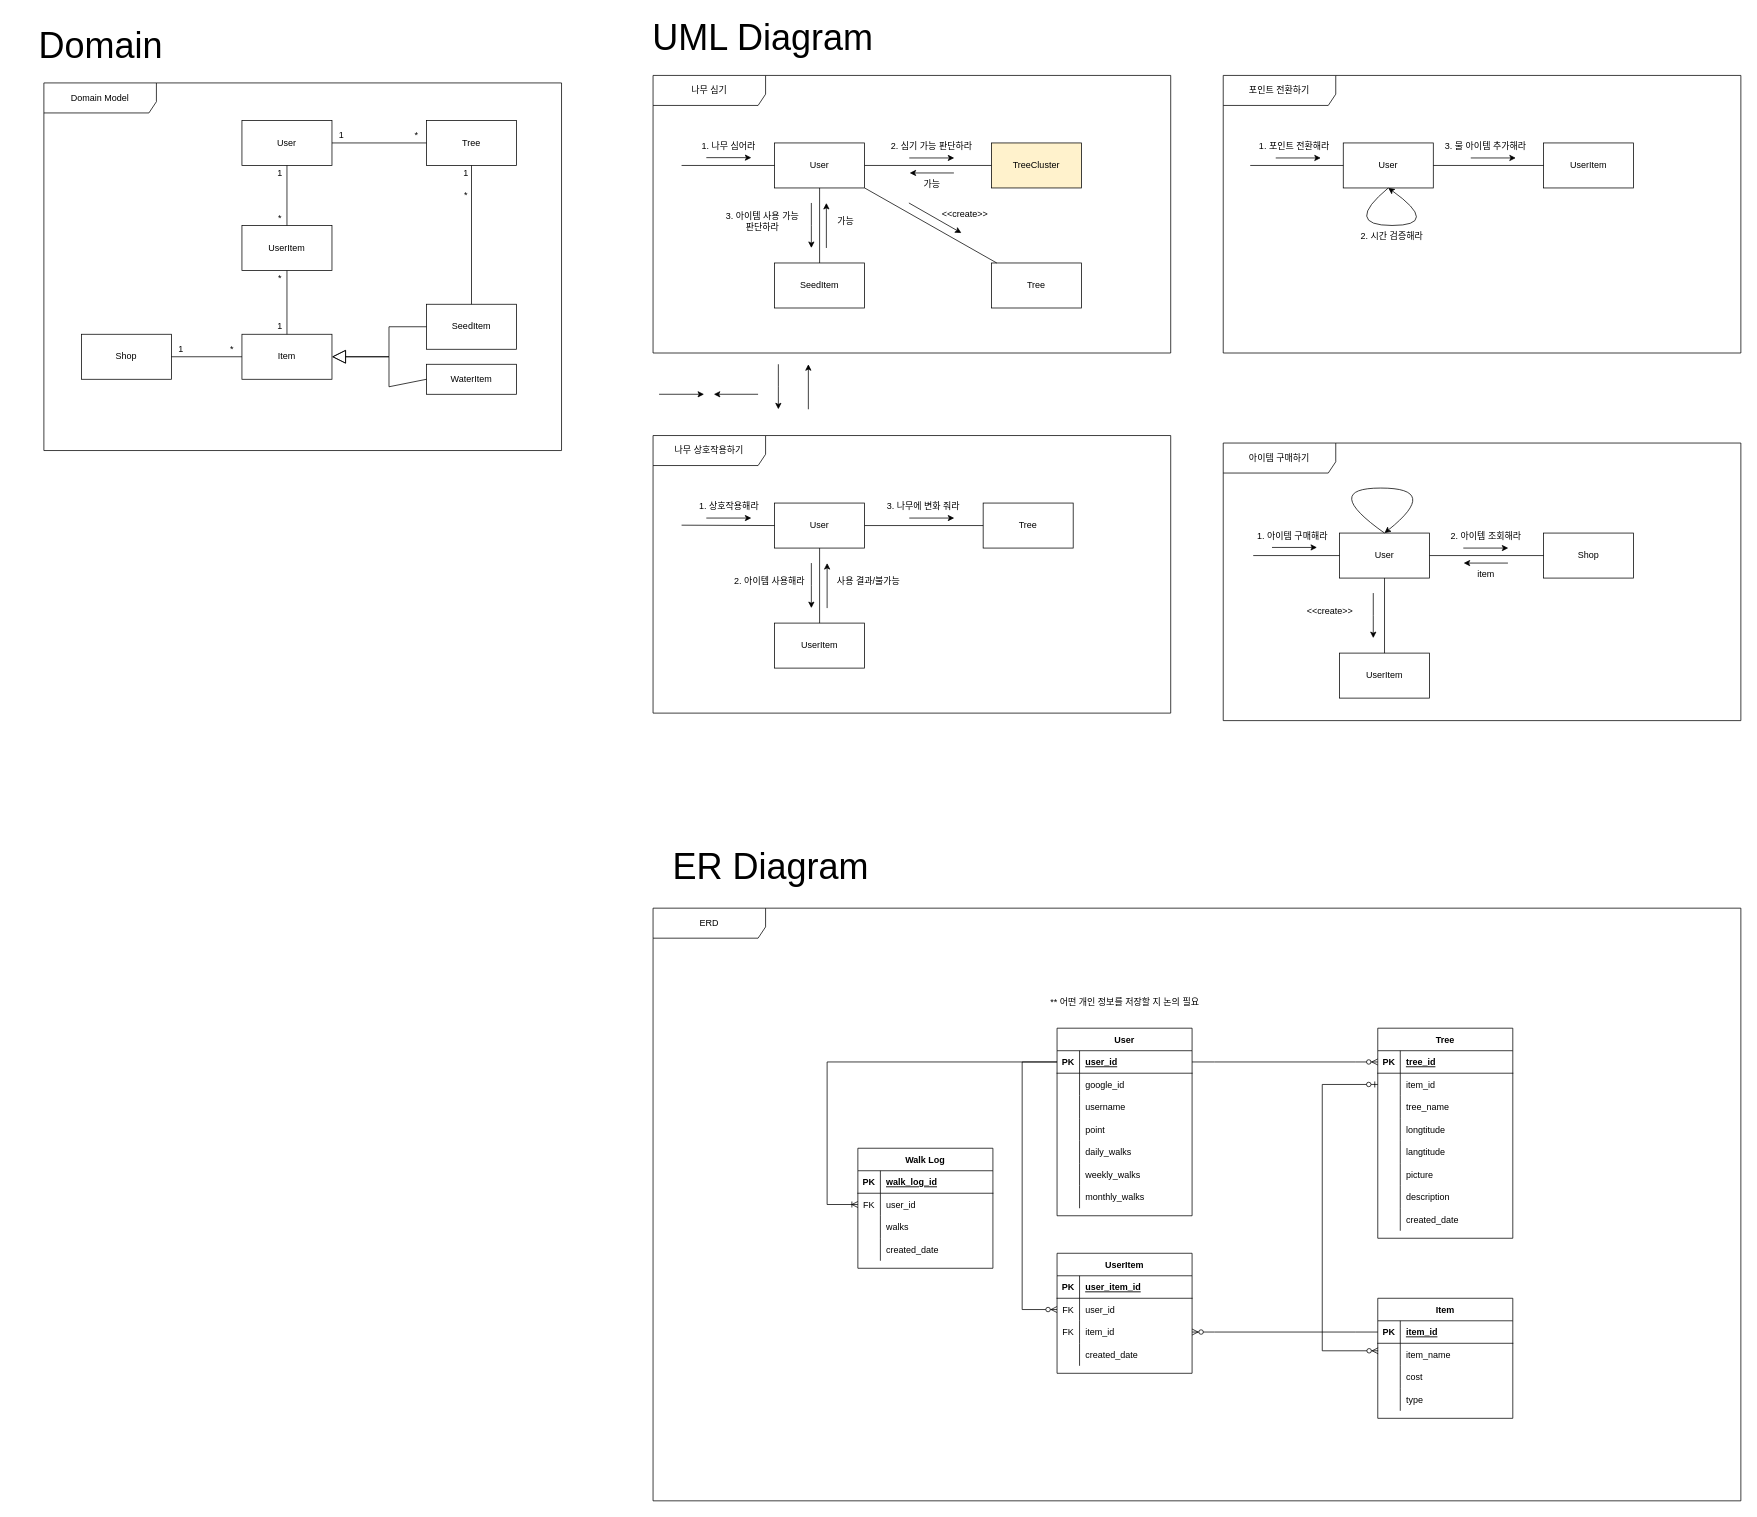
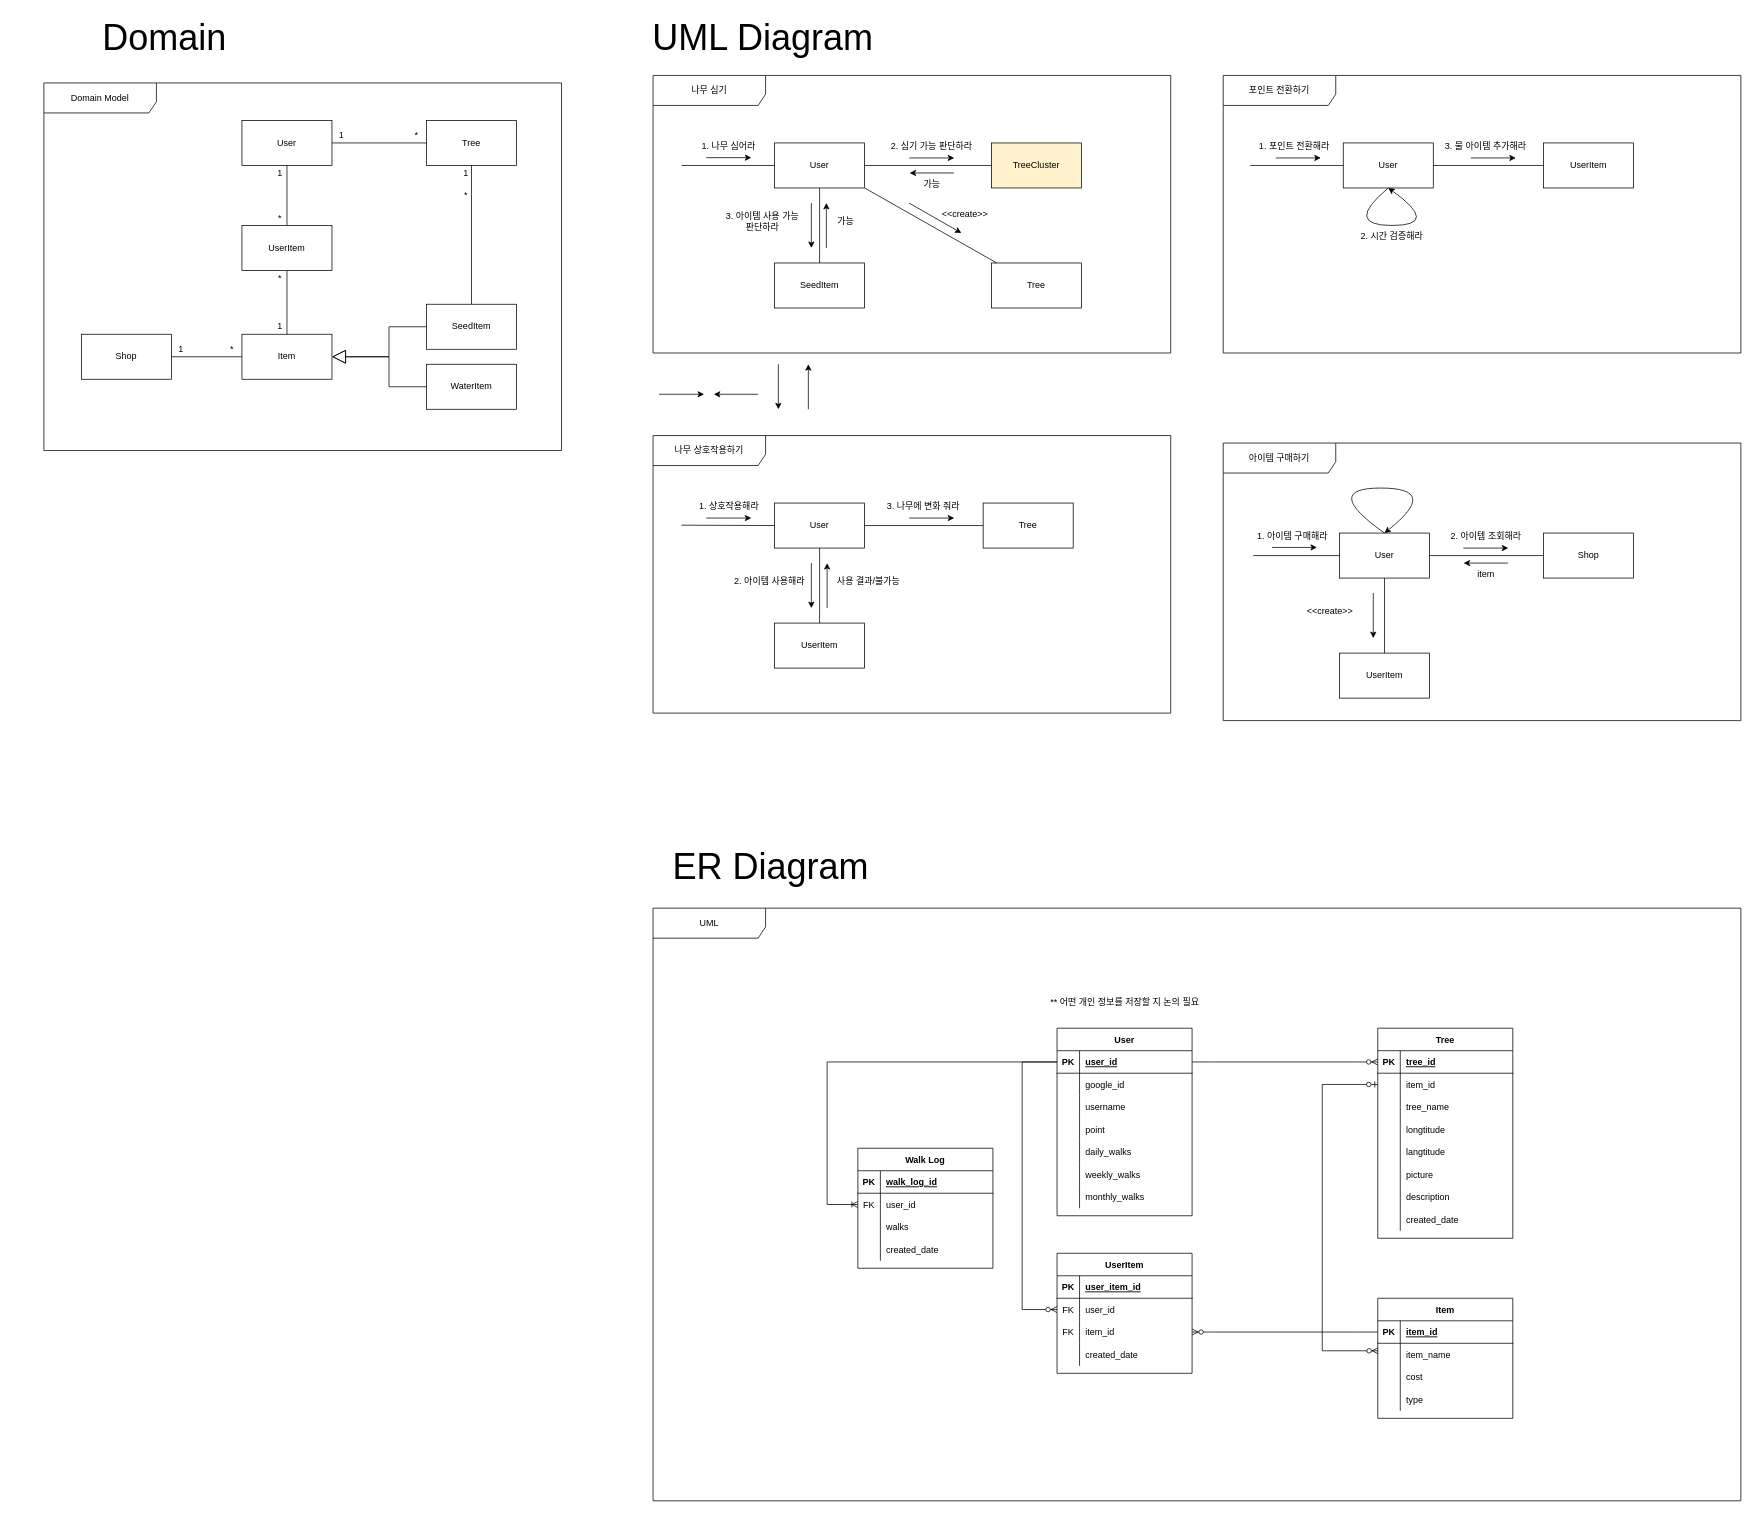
node "Domain": moved (101, 45) -> (164, 38)
node "WaterItem": size 90x30 -> 90x45
node "ERD": label "ERD" -> "UML"
